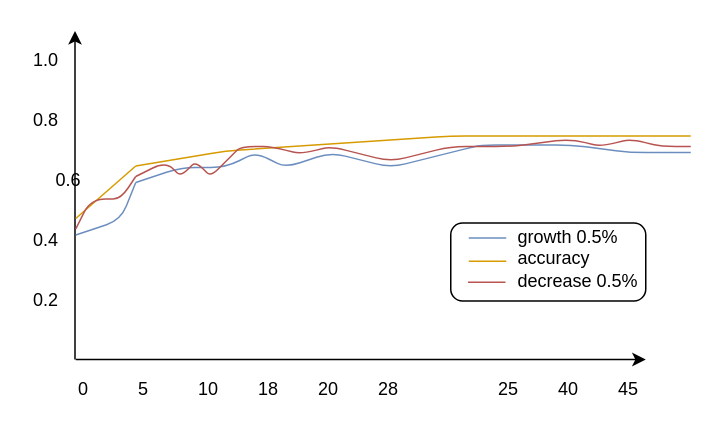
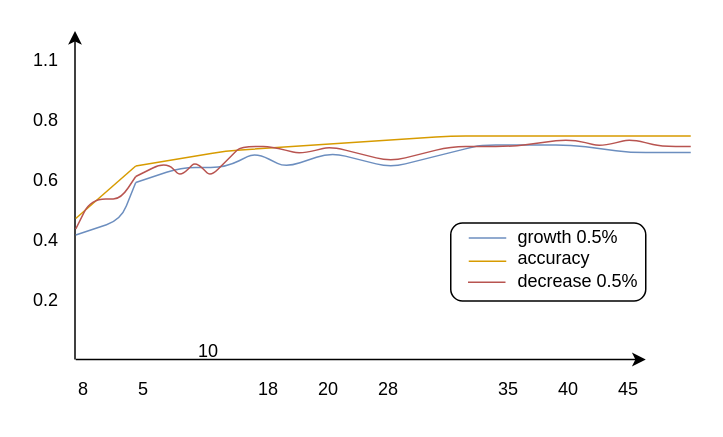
node "1.0": label "1.0" -> "1.1"
node "0.6": moved (76, 181) -> (53, 181)
node "10": moved (218, 389) -> (218, 352)
node "0": label "0" -> "8"
node "25": label "25" -> "35"
